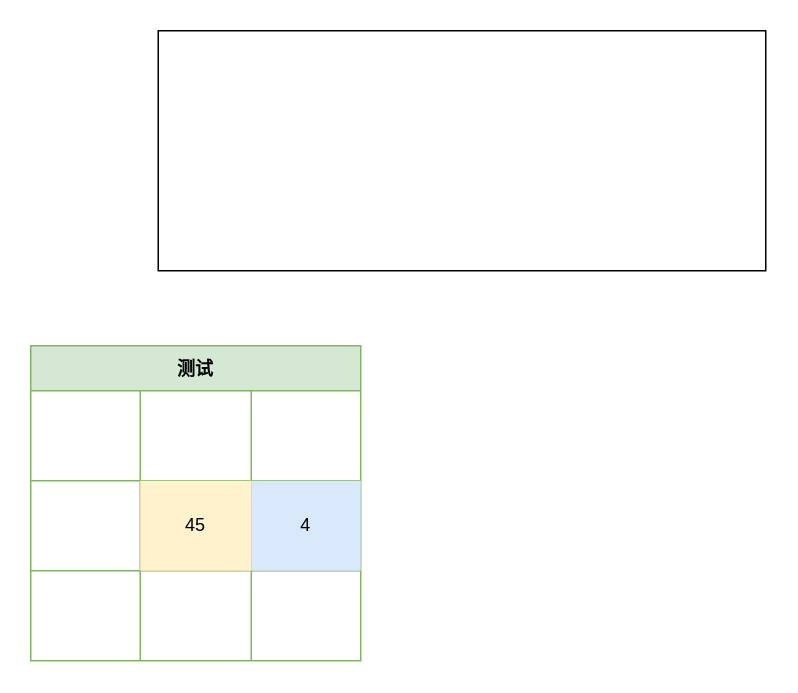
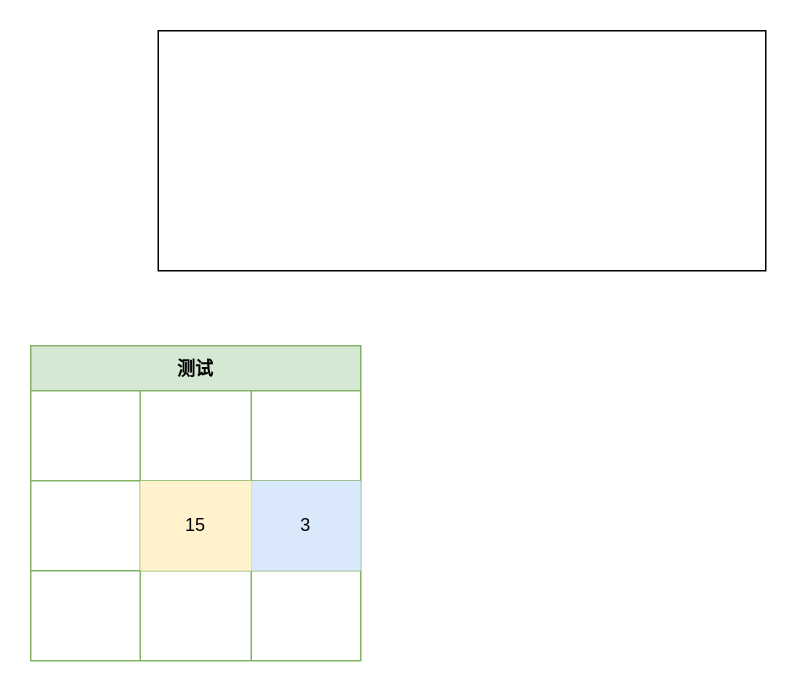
node "45": label "45" -> "15"
node "4": label "4" -> "3"
